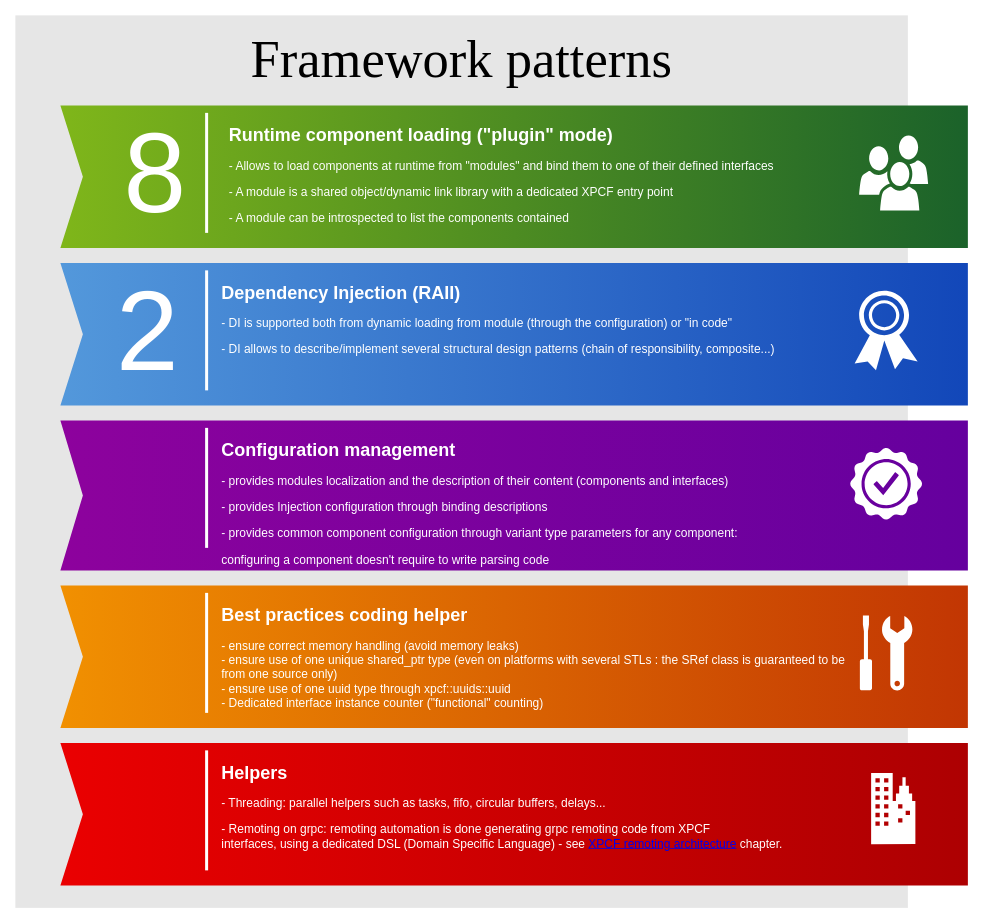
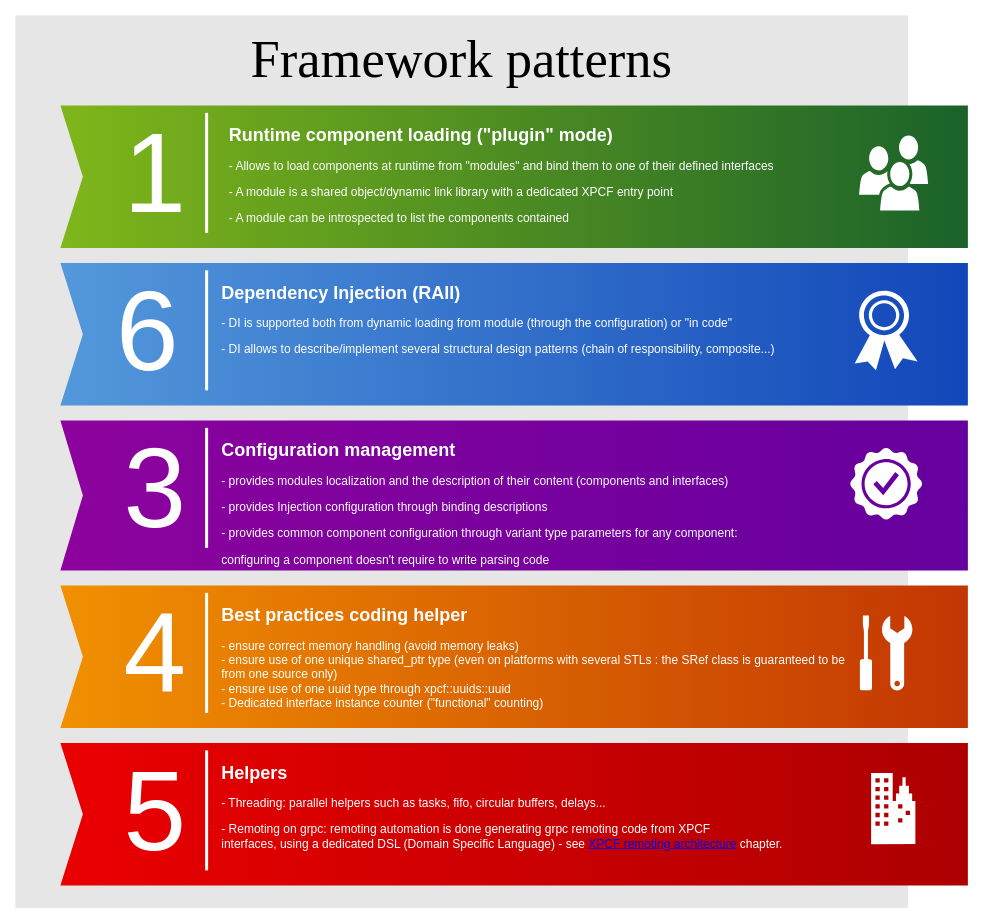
node "8": label "8" -> "1"
node "2": label "2" -> "6"
node "3": added
node "4": added
node "5": added
